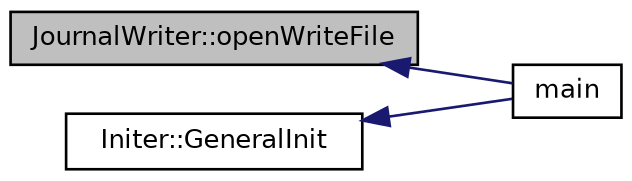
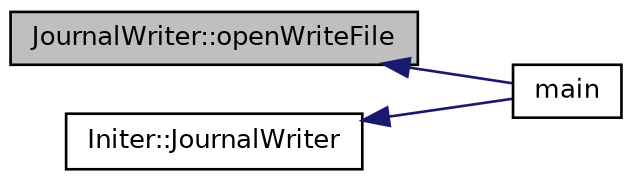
node "Initer::GeneralInit": label "Initer::GeneralInit" -> "Initer::JournalWriter"
